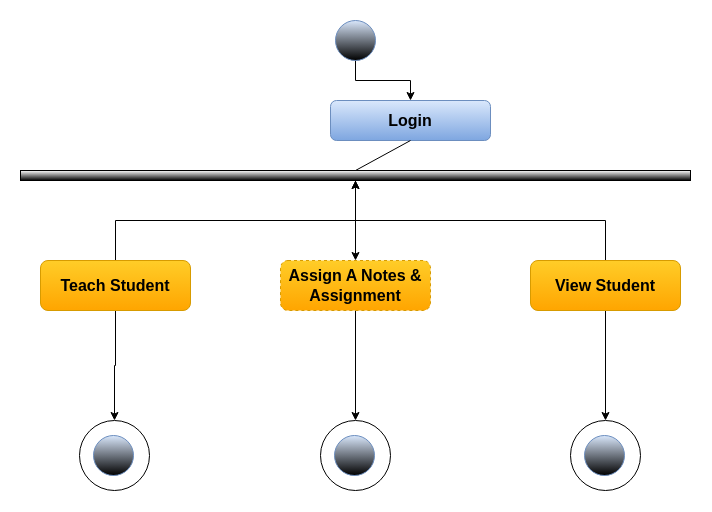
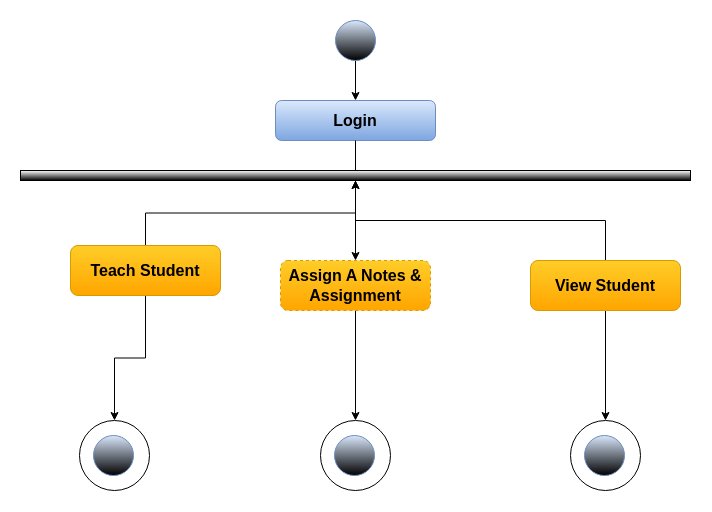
node "Login": moved (411, 121) -> (356, 121)
node "Teach Student": moved (116, 286) -> (146, 271)
